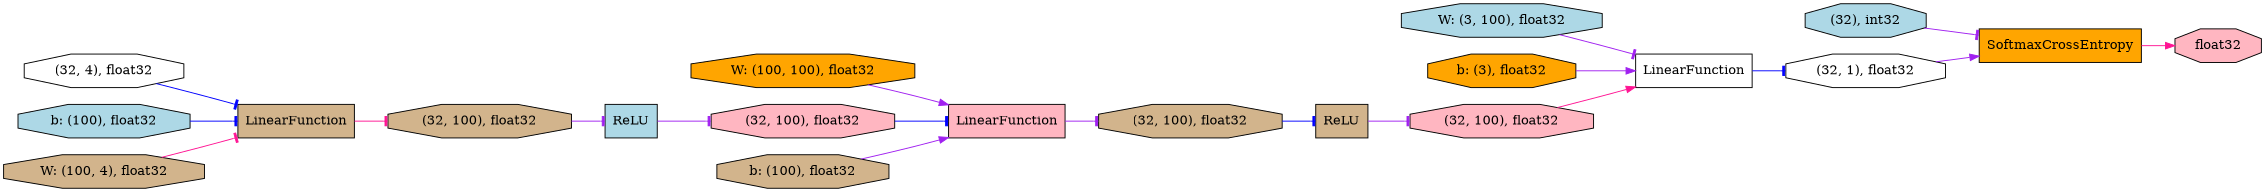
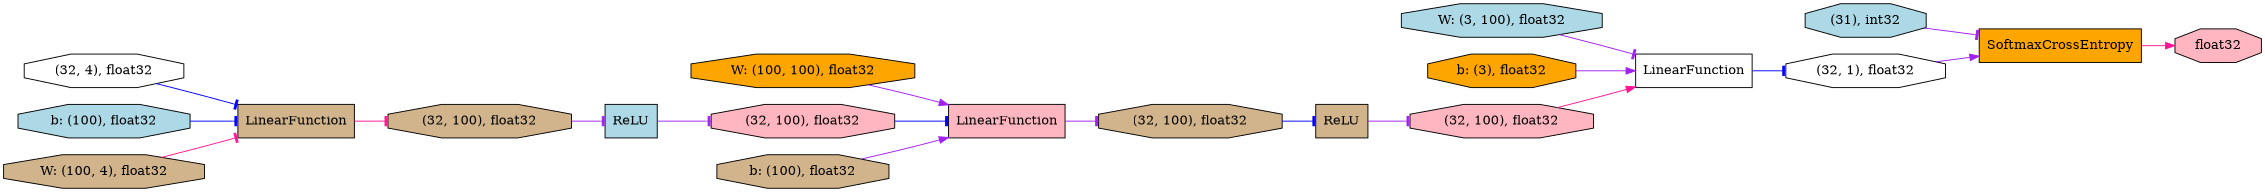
node "(32), int32": label "(32), int32" -> "(31), int32"
